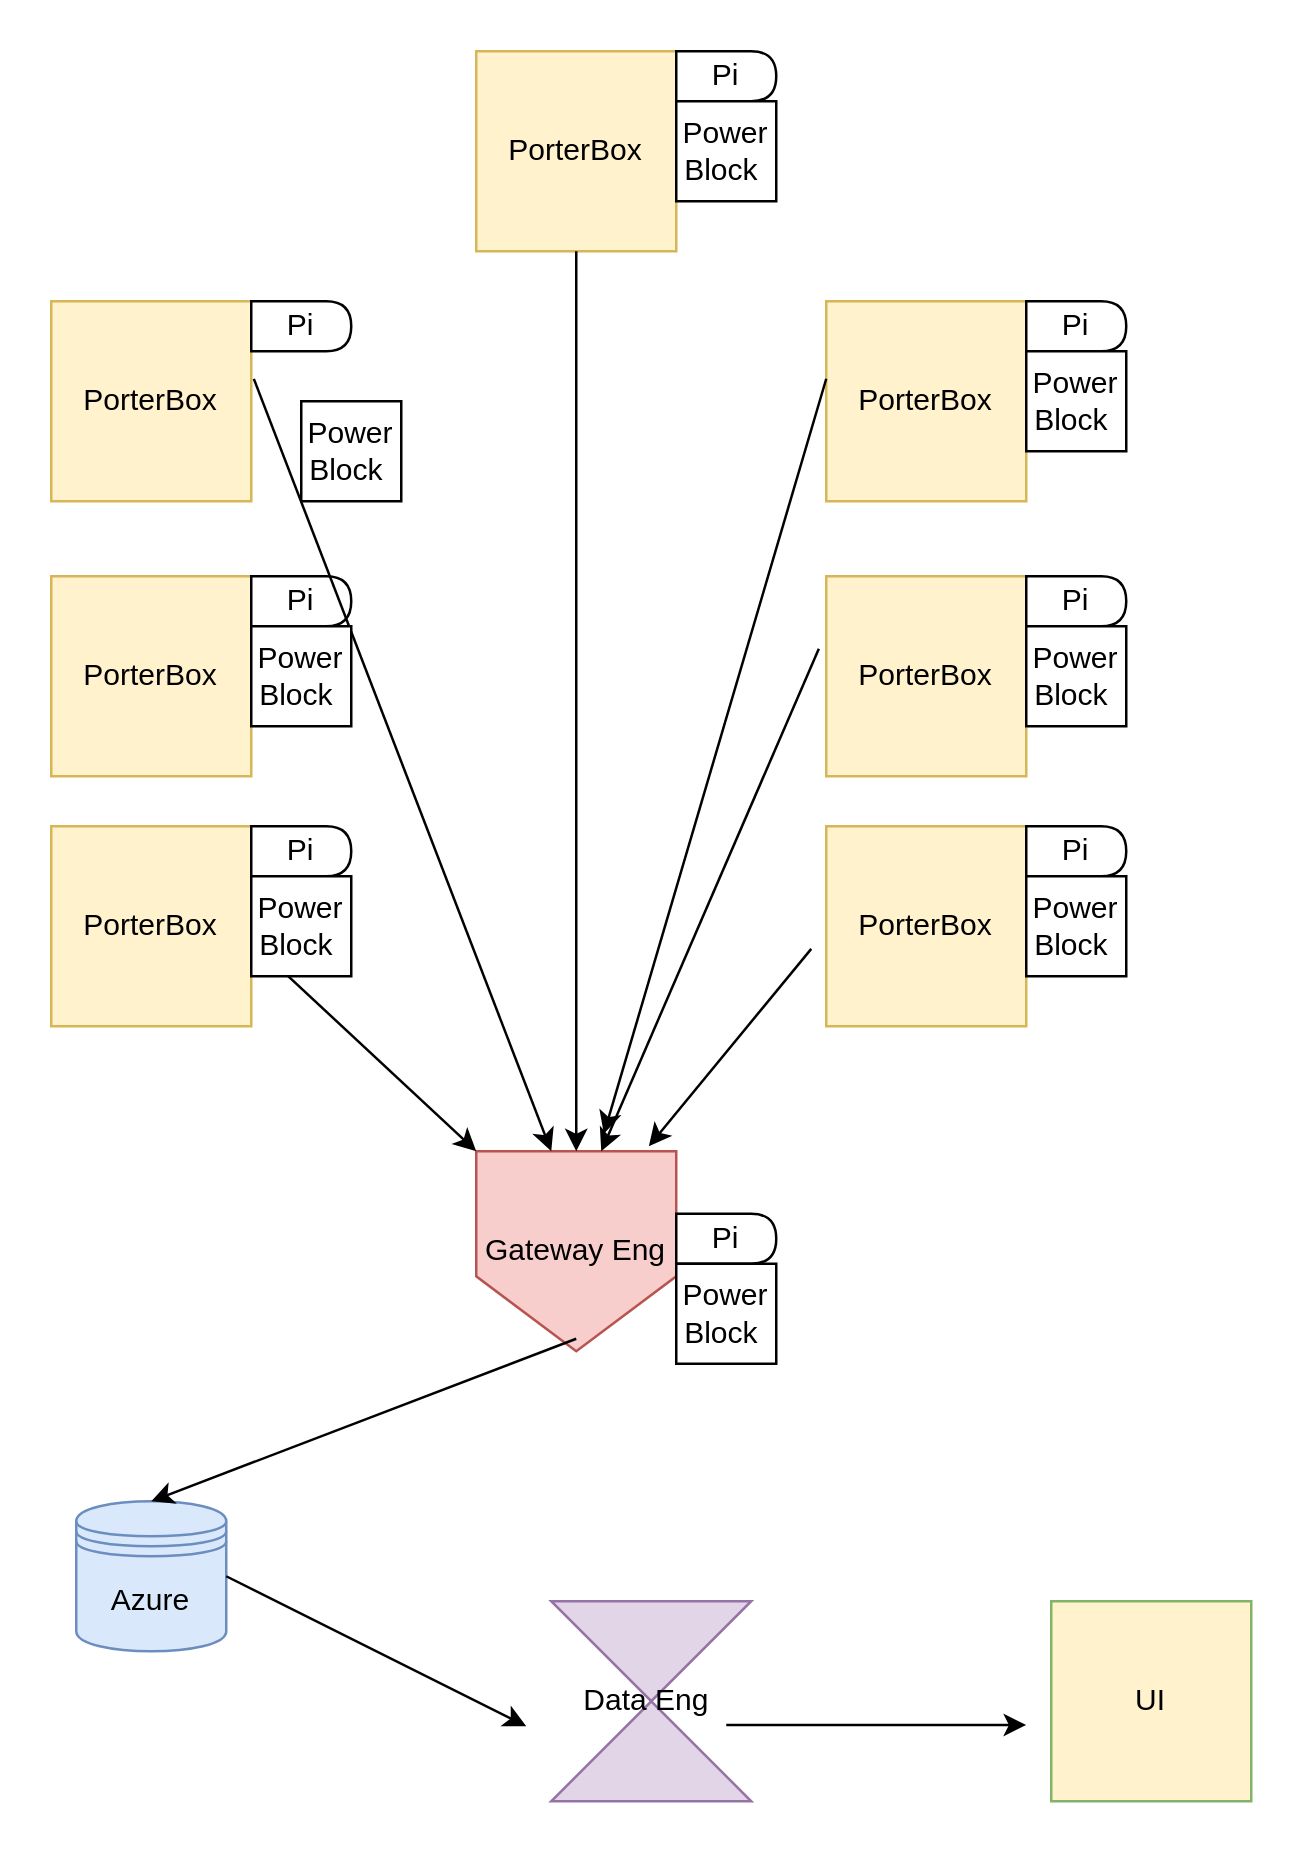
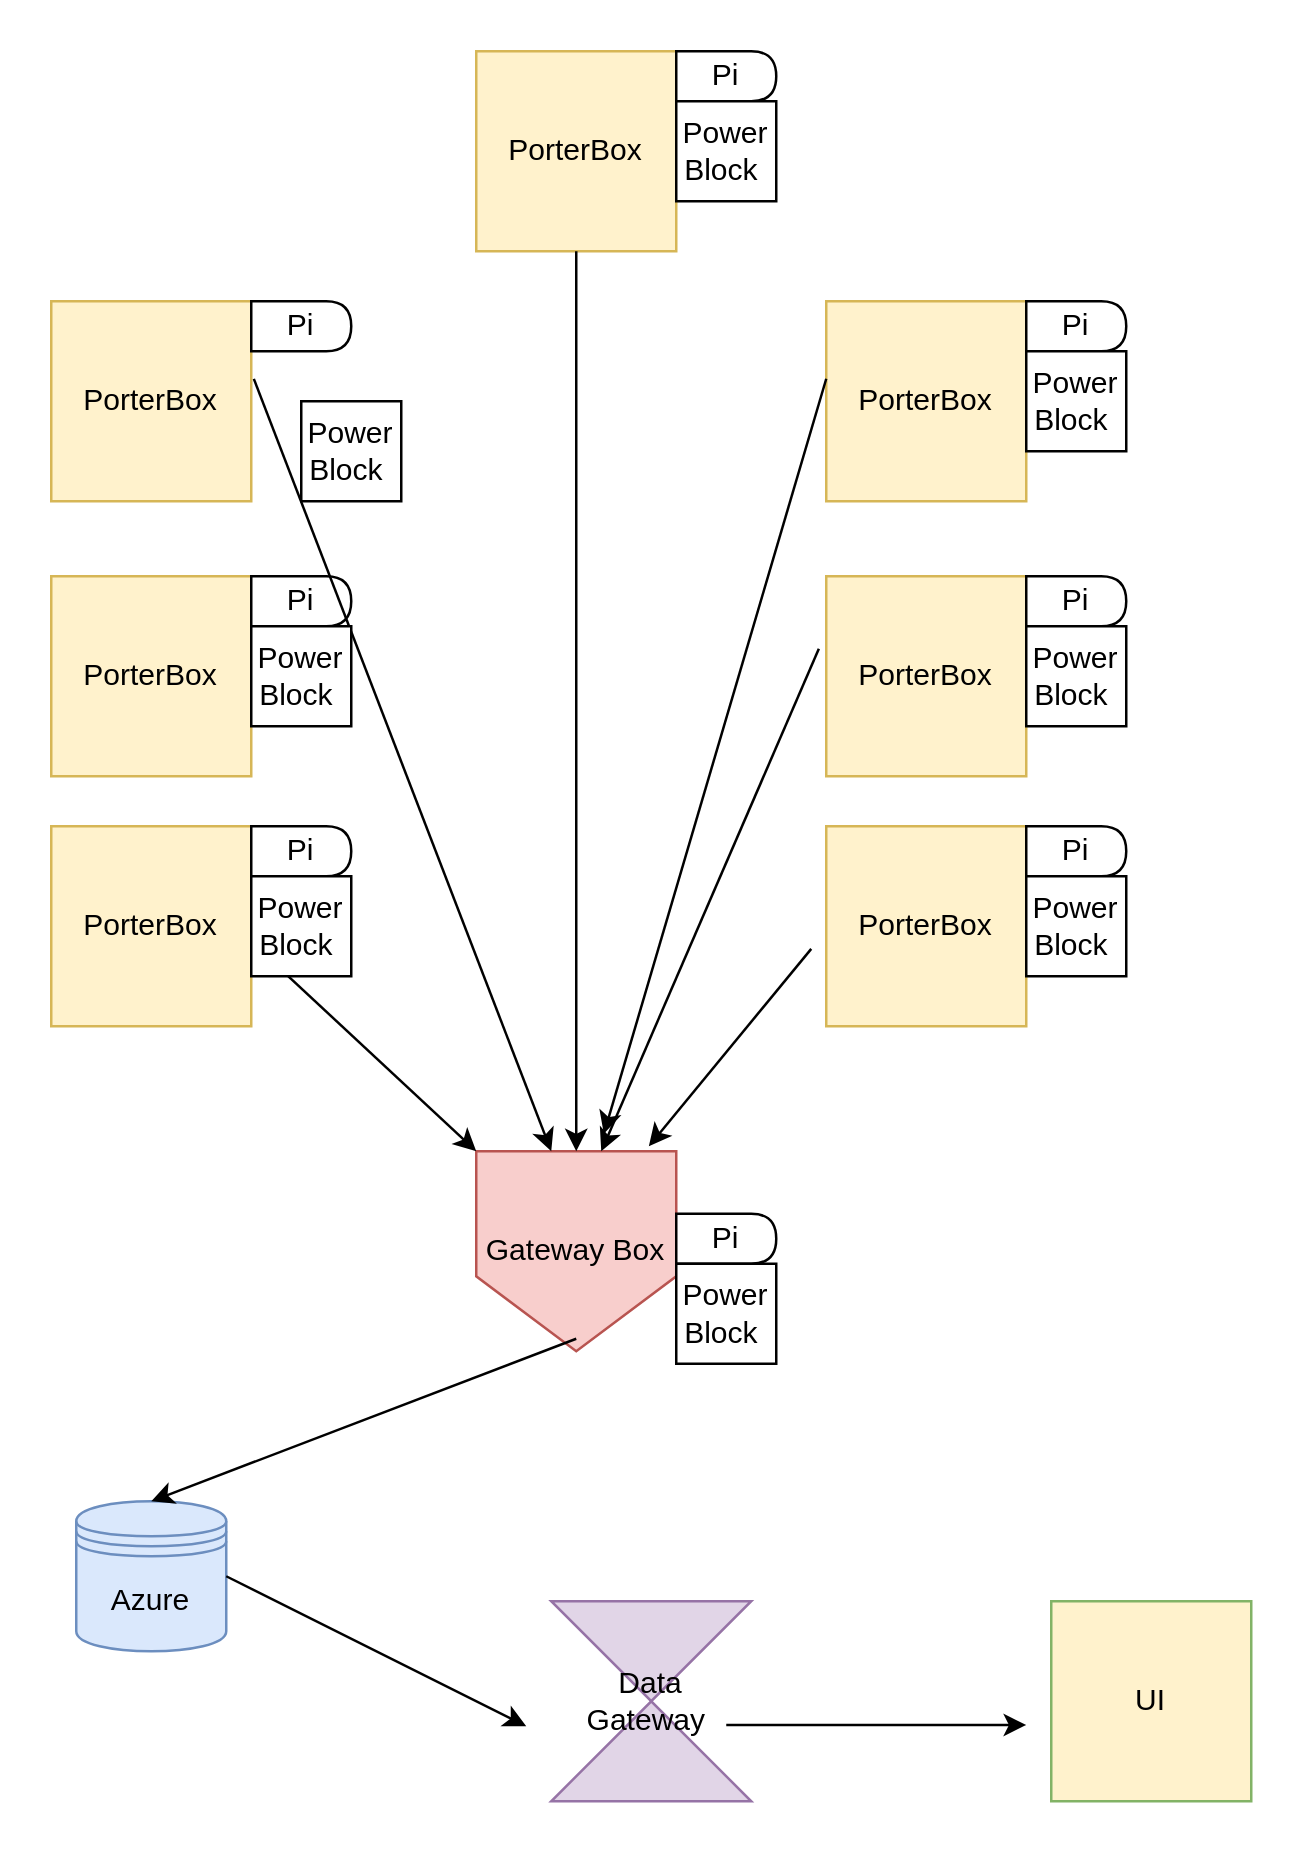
node "Gateway Eng": label "Gateway Eng" -> "Gateway Box"
node "Data Eng": label "Data Eng" -> "Data Gateway"
